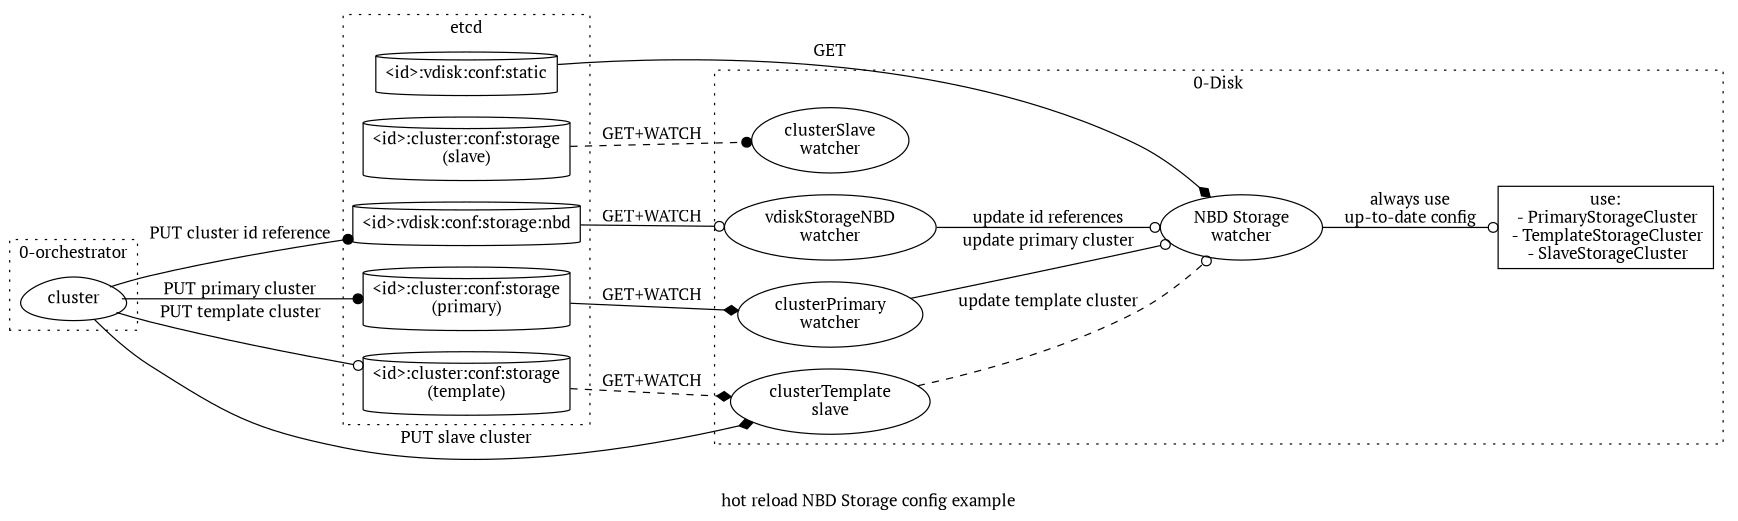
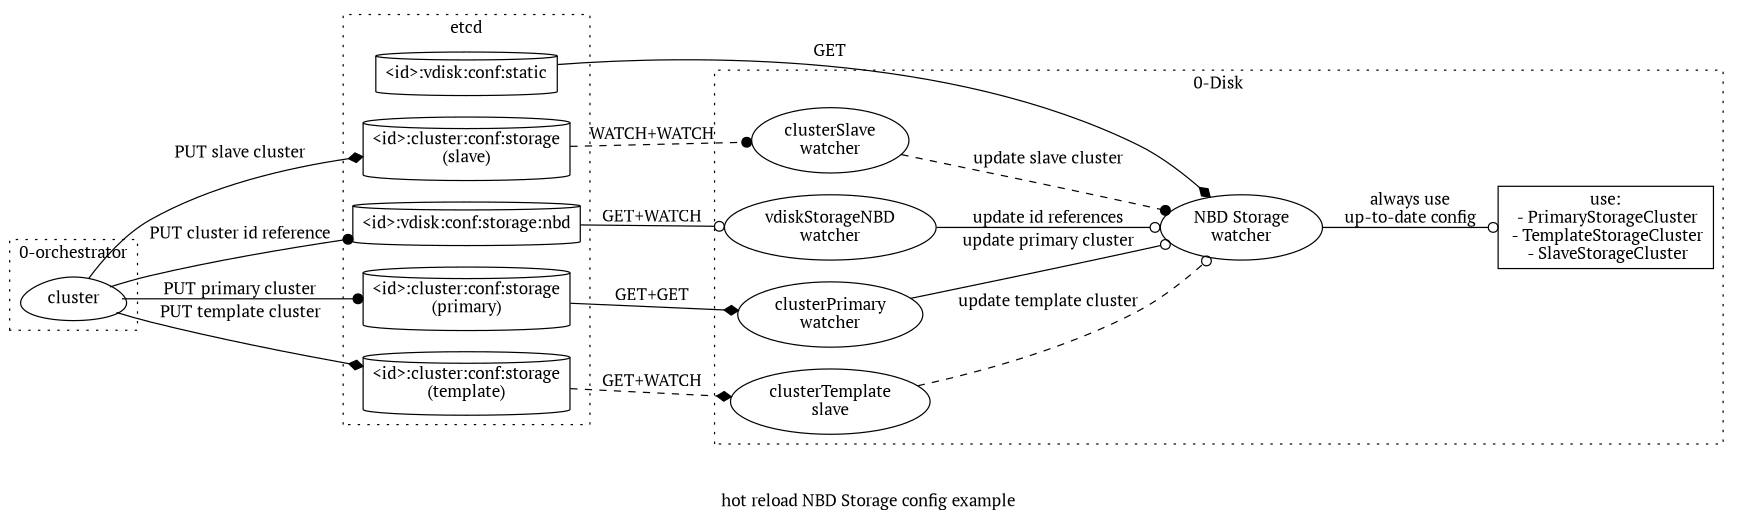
edge "<id>:cluster:conf:storage (slave)" -> "clusterSlave watcher": label "GET+WATCH" -> "WATCH+WATCH"
edge "clusterSlave watcher" -> "NBD Storage watcher": added, label "update slave cluster"
edge "<id>:cluster:conf:storage (primary)" -> "clusterPrimary watcher": label "GET+WATCH" -> "GET+GET"
edge "cluster" -> "<id>:cluster:conf:storage (template)": arrowhead odot -> diamond
edge "cluster" -> "clusterTemplate slave": now "cluster" -> "<id>:cluster:conf:storage (slave)"
